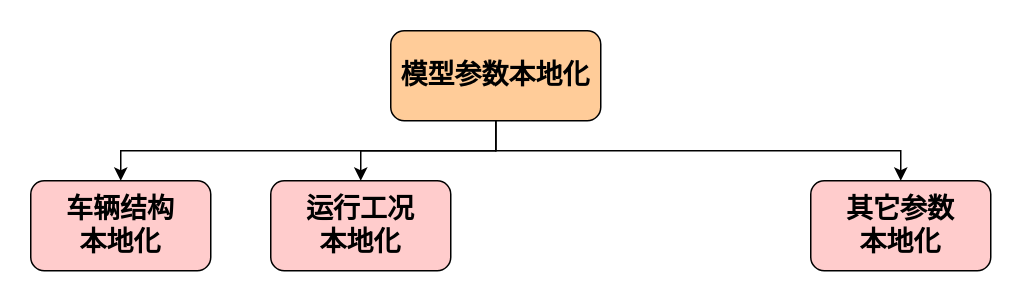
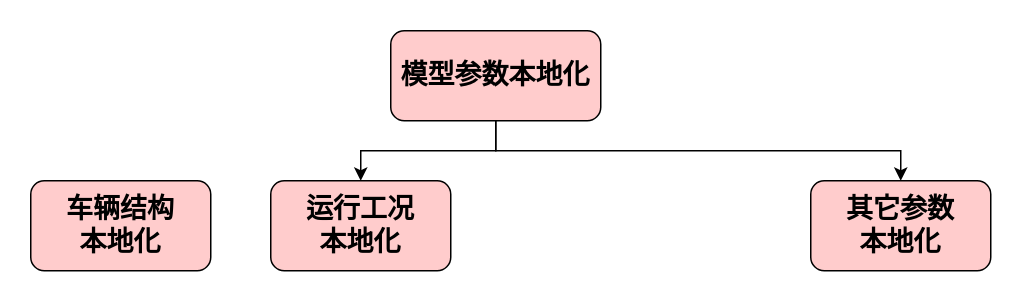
node "模型参数本地化": fillcolor #ffcc99 -> #ffcccc
edge "模型参数本地化" -> "车辆结构 本地化": removed
